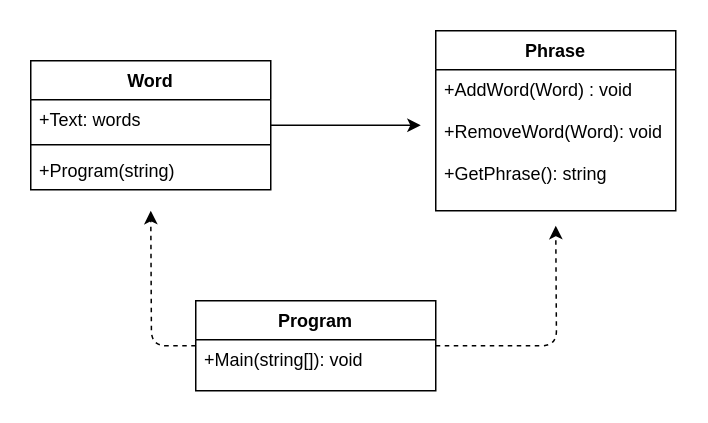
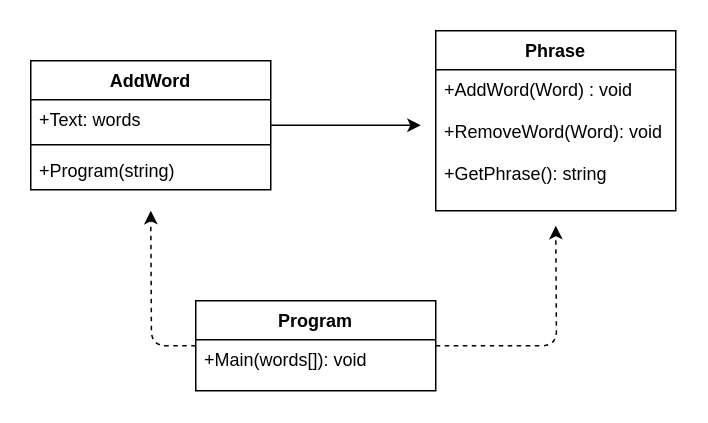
node "Word": label "Word" -> "AddWord"
node "+Main(string[]): void": label "+Main(string[]): void" -> "+Main(words[]): void"
